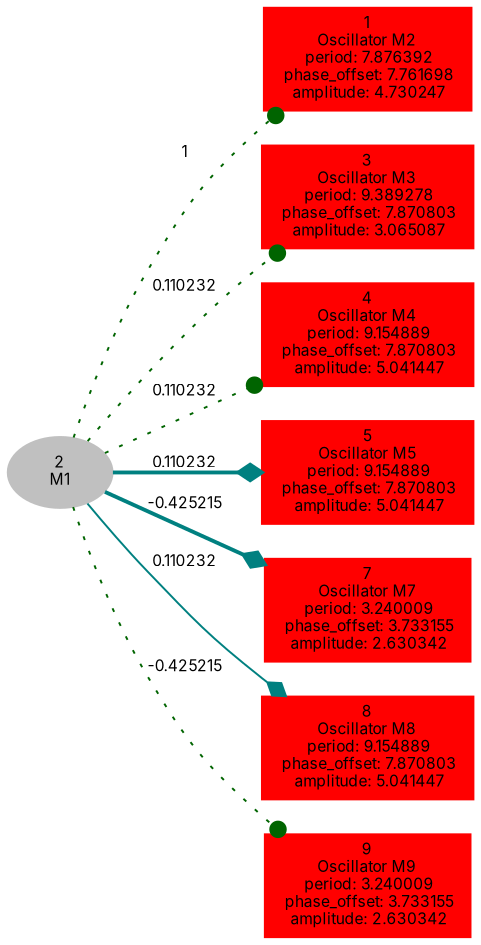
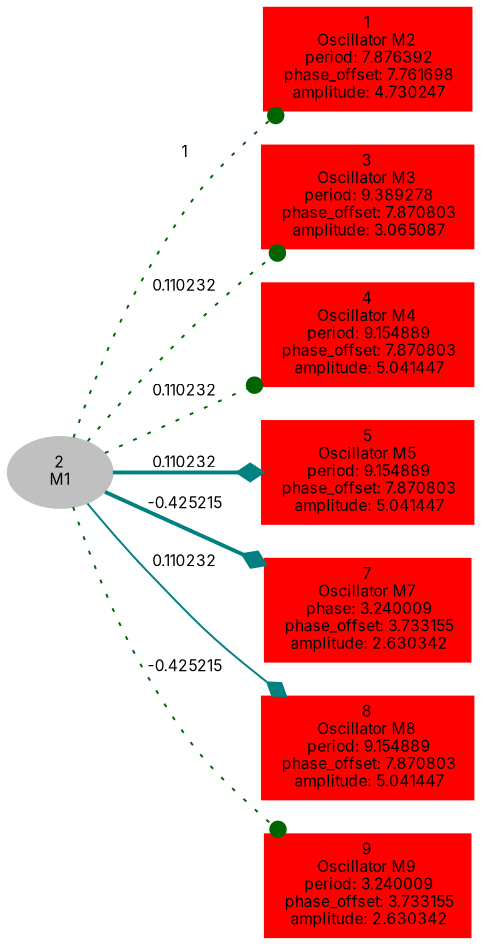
node "7": text "period: 3.240009" -> "phase: 3.240009"
